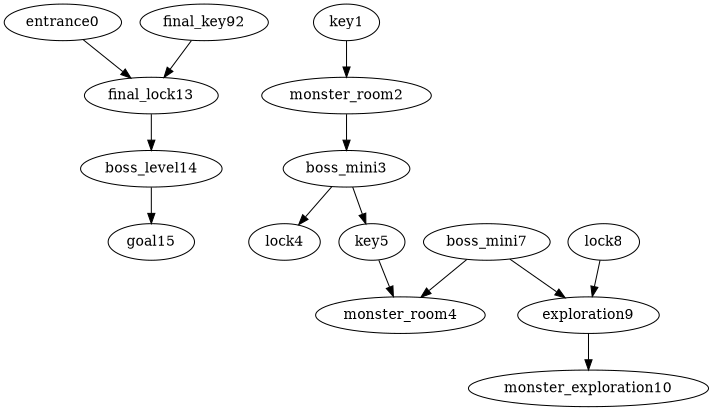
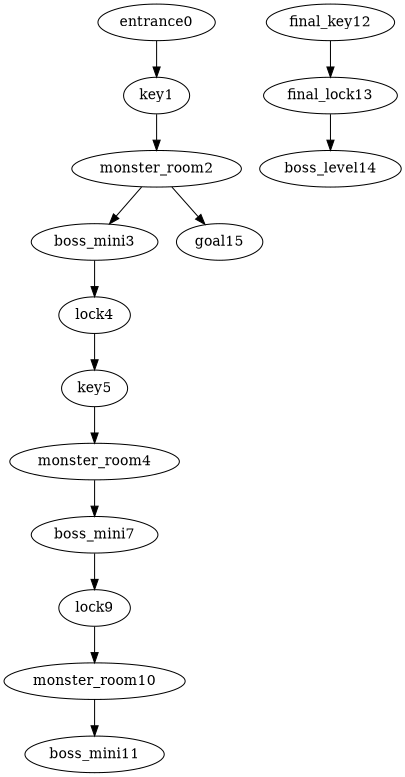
node "final_key92": label "final_key92" -> "final_key12"
edge "entrance0" -> "final_lock13": now "entrance0" -> "key1"
edge "boss_level14" -> "goal15": now "monster_room2" -> "goal15"
edge "boss_mini3" -> "key5": now "lock4" -> "key5"
node "lock8": removed
edge "boss_mini7" -> "monster_room4": reversed
node "exploration9": label "exploration9" -> "lock9"
node "monster_exploration10": label "monster_exploration10" -> "monster_room10"
node "boss_mini11": added
